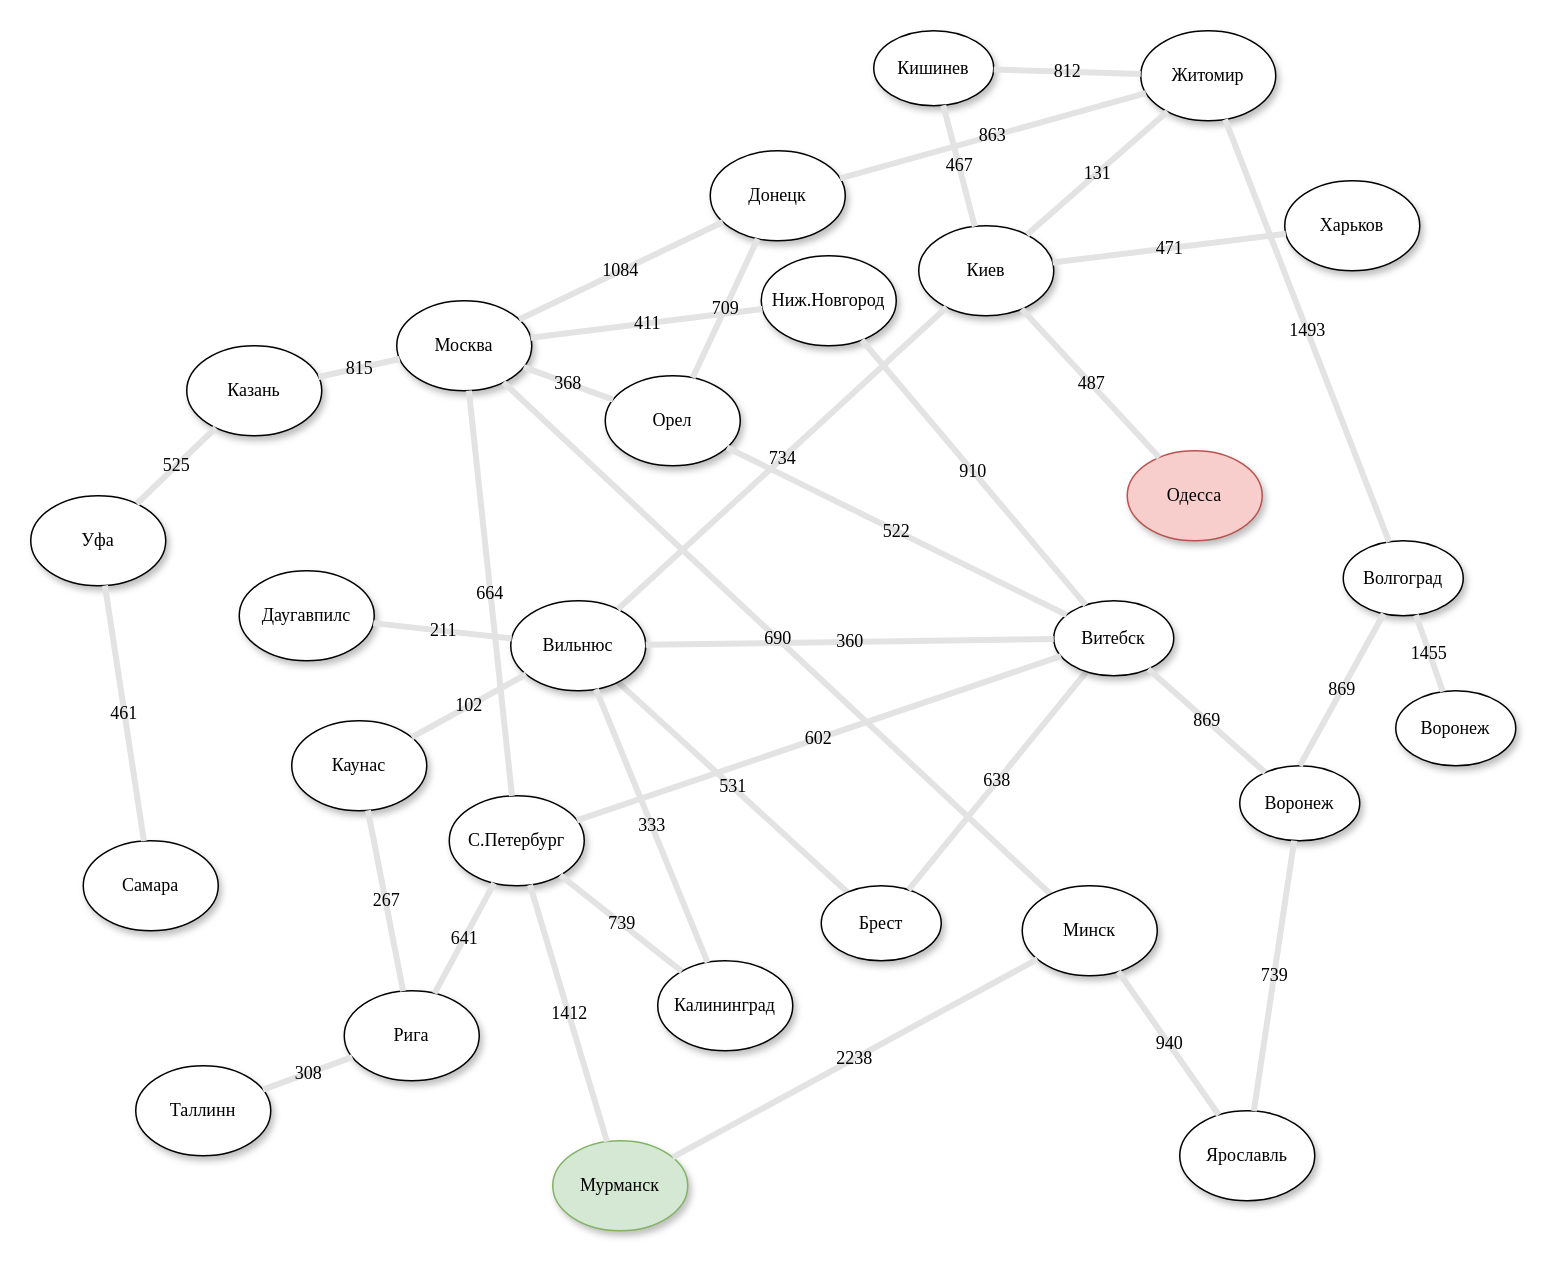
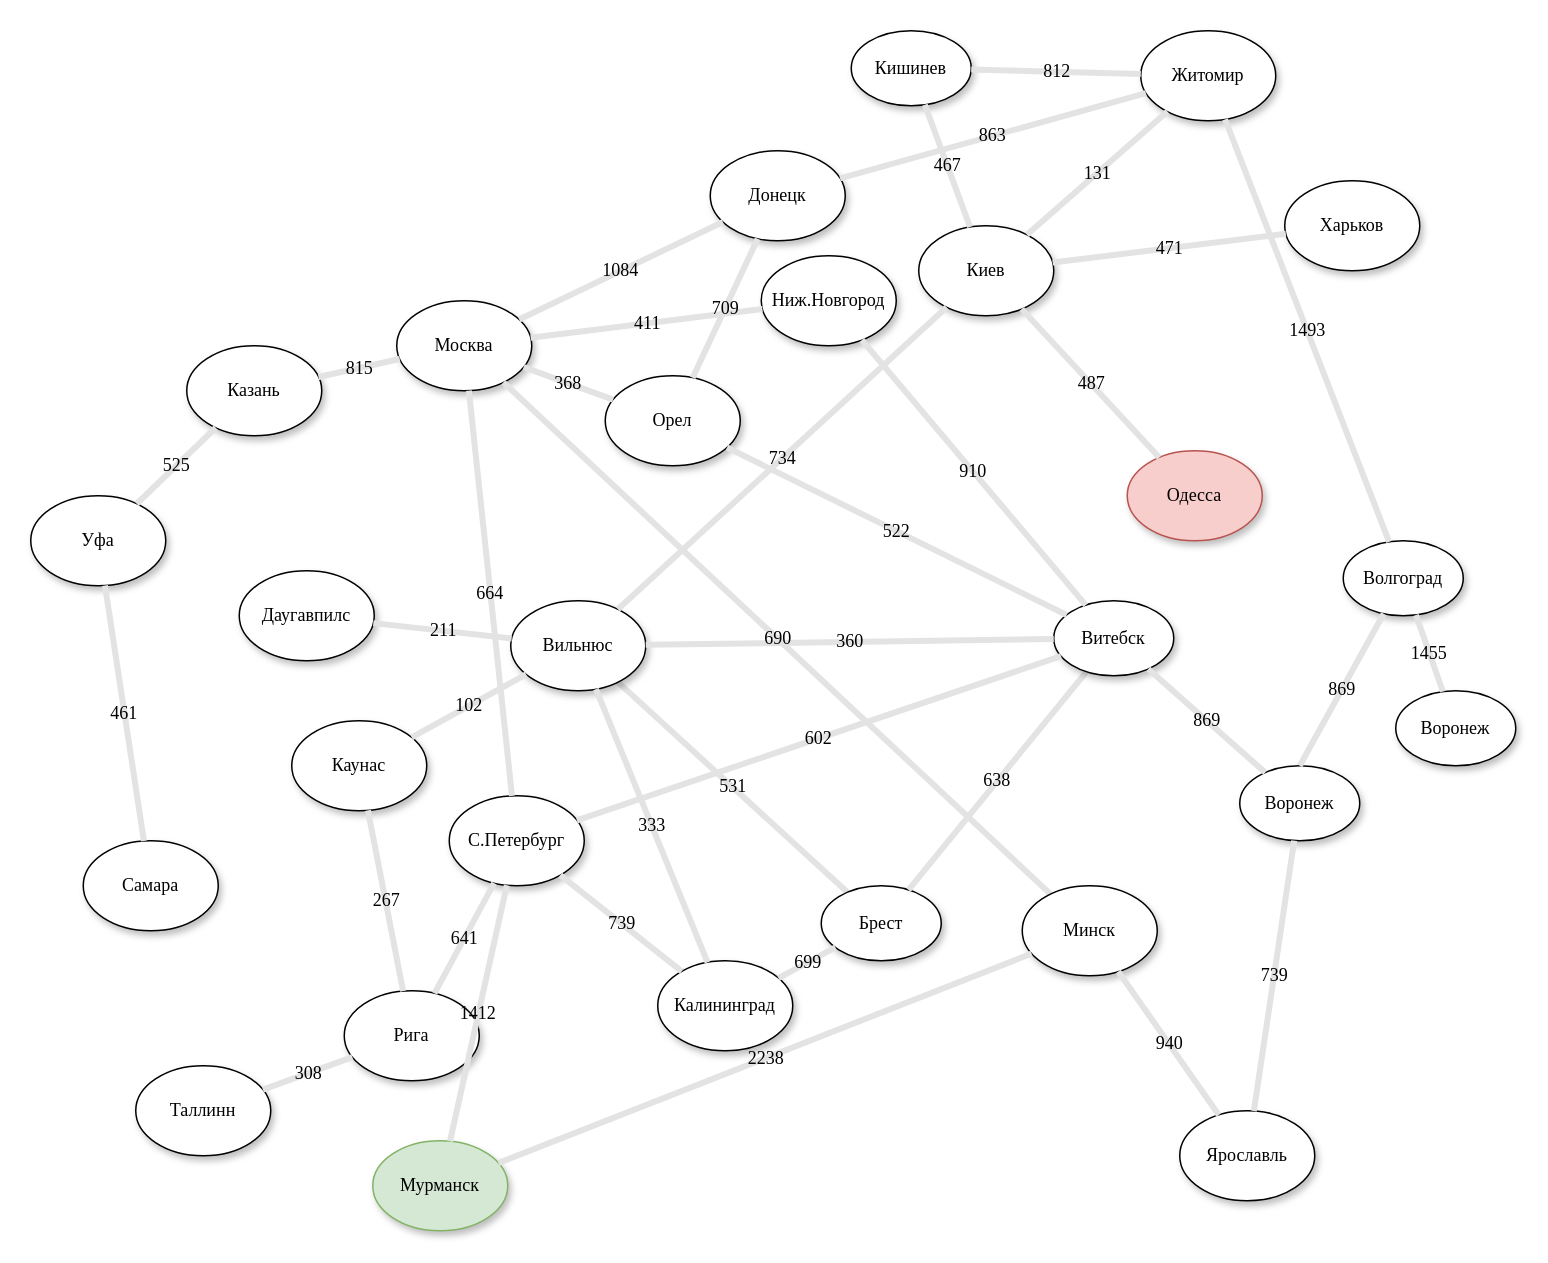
node "Кишинев": moved (934, 68) -> (911, 68)
edge "Брест" -- "Калининград": added, label "699"
node "Мурманск": moved (620, 1186) -> (440, 1186)
